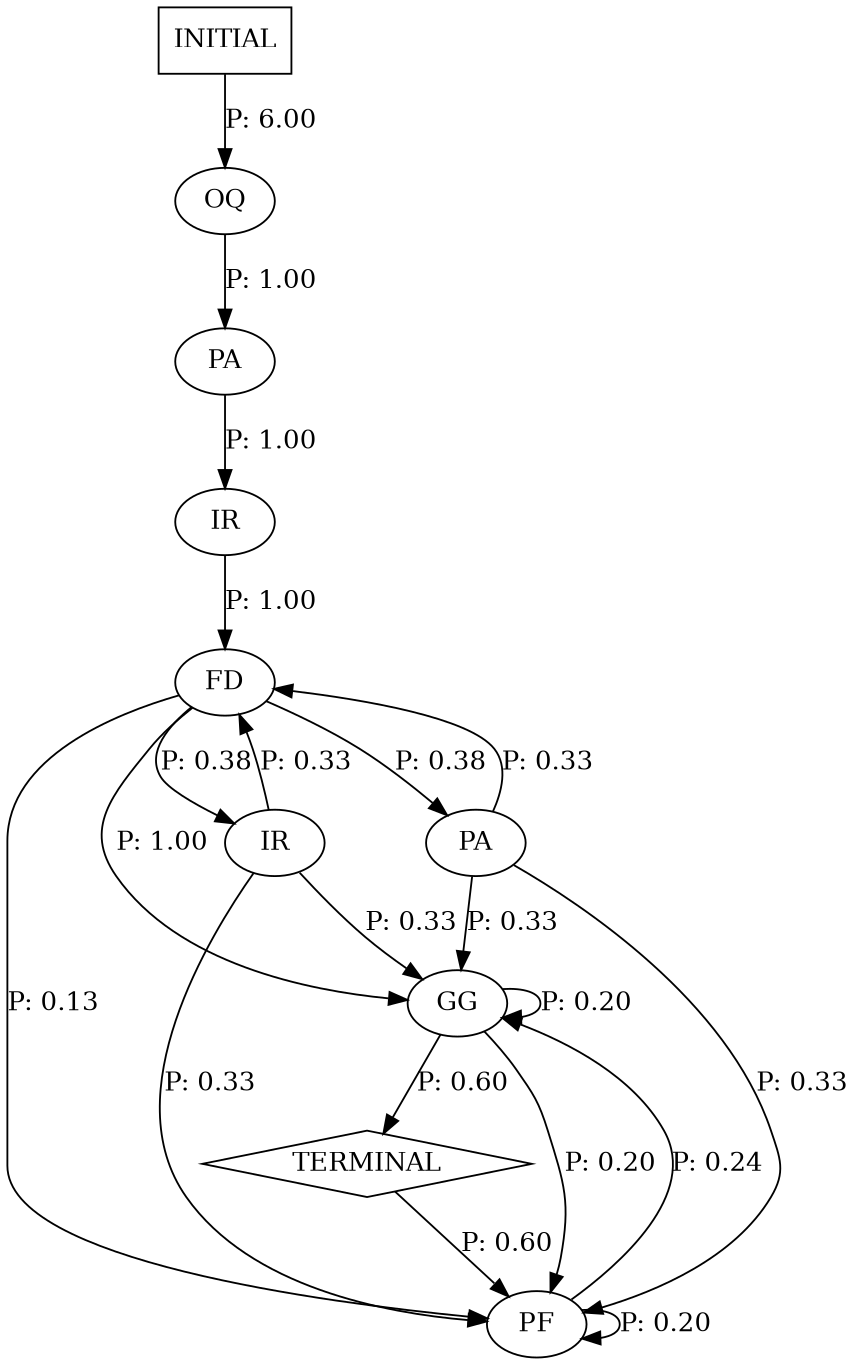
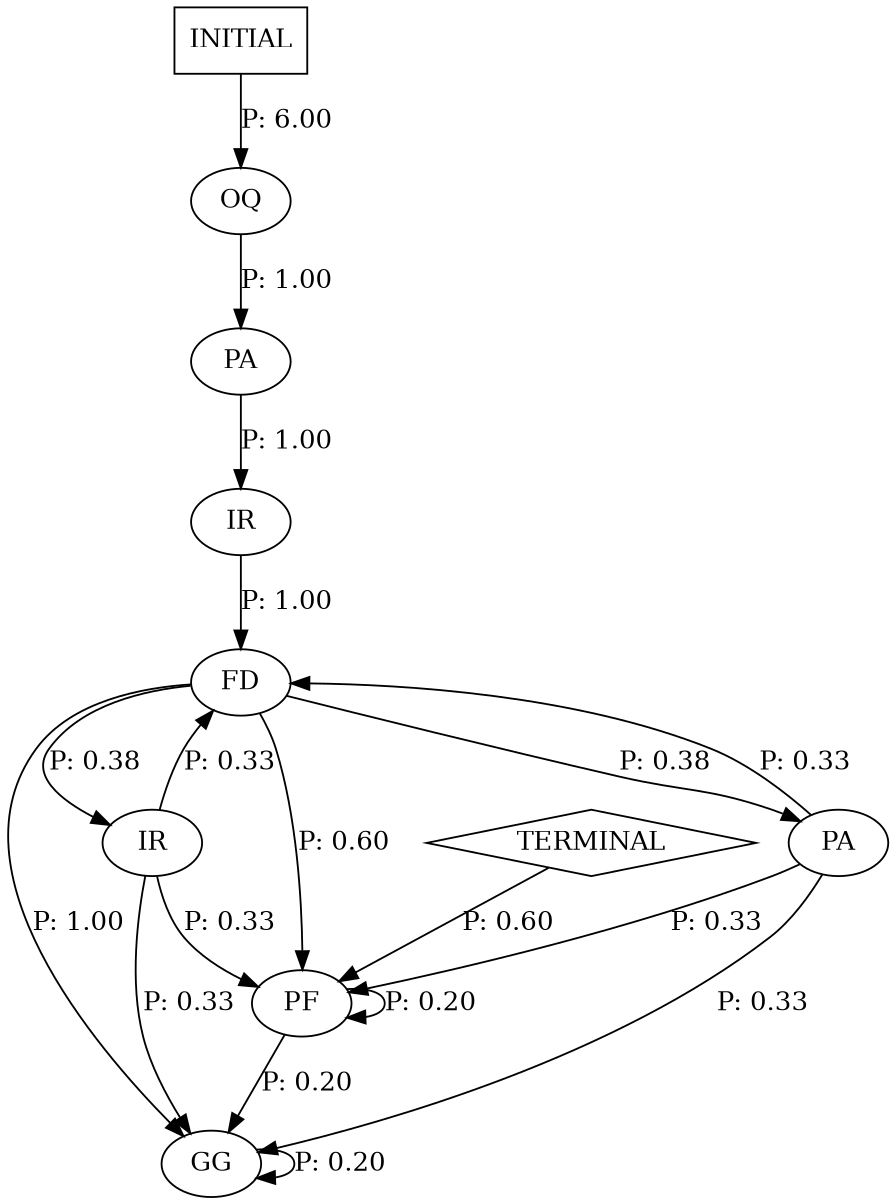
edge "FD" -> "PF": label "P: 0.13" -> "P: 0.60"
edge "GG" -> "TERMINAL": removed, label "P: 0.60"
edge "GG" -> "PF": removed, label "P: 0.20"
edge "PF" -> "GG": label "P: 0.24" -> "P: 0.20"
